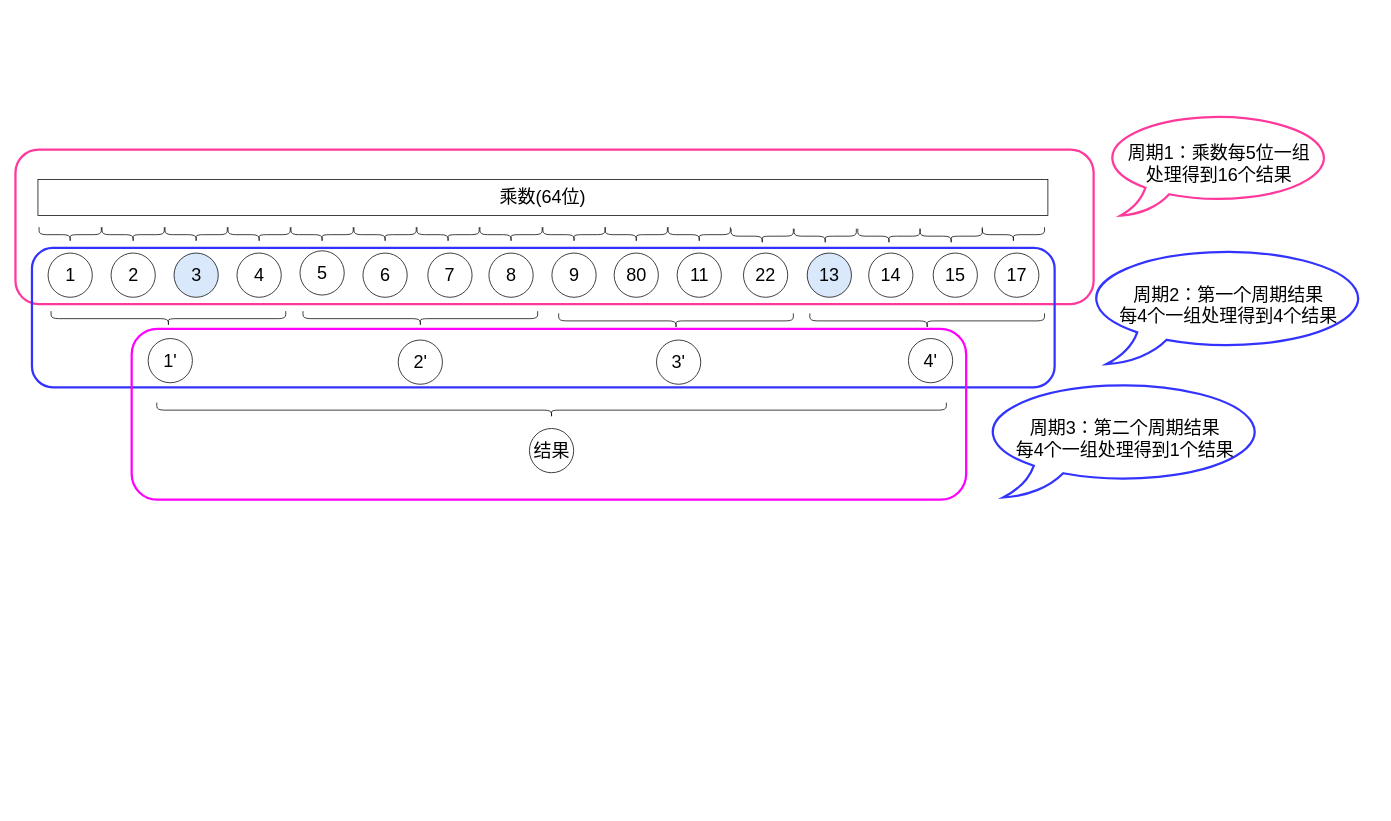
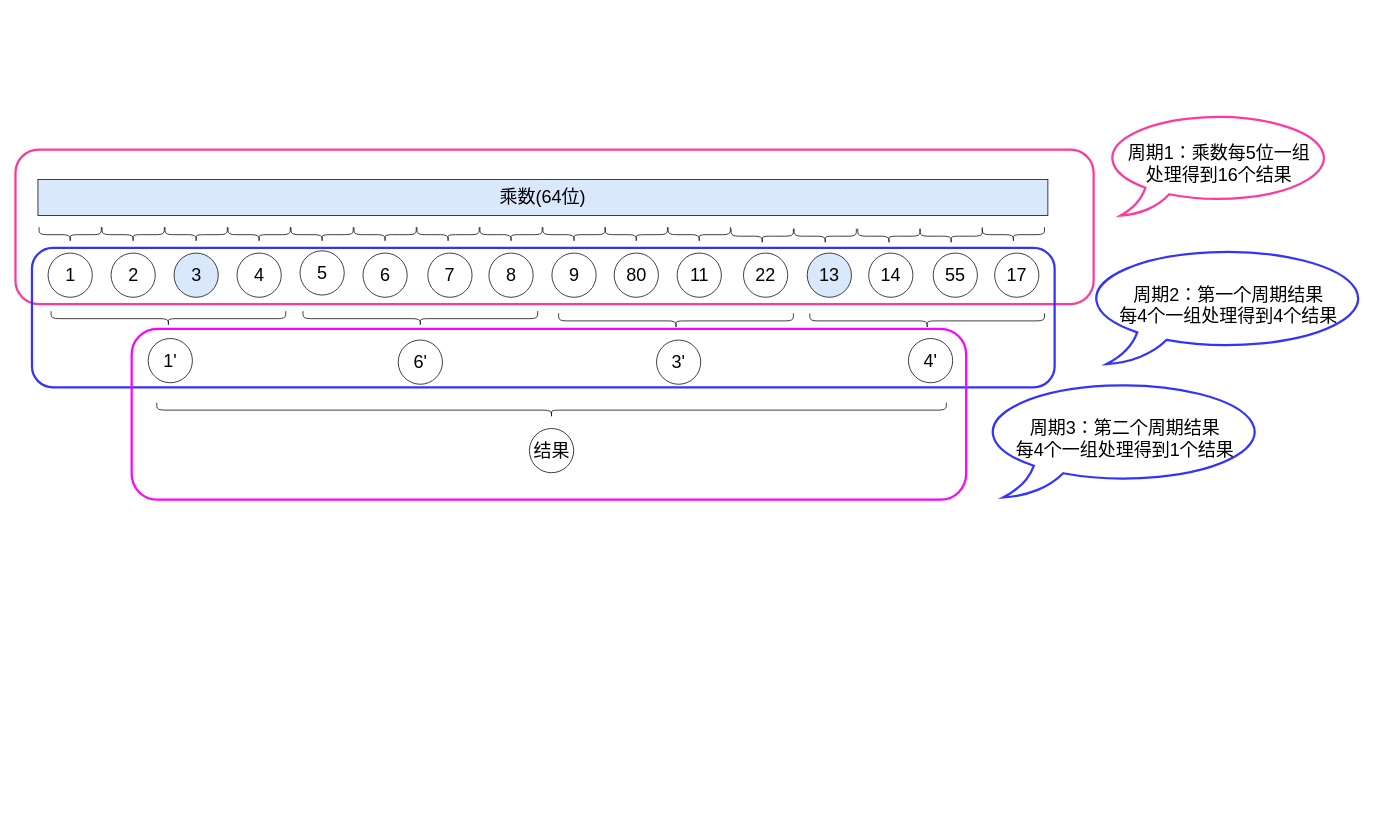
node "乘数(64位)": fillcolor #ffffff -> #dae8fc
node "15": label "15" -> "55"
node "2'": label "2'" -> "6'"
